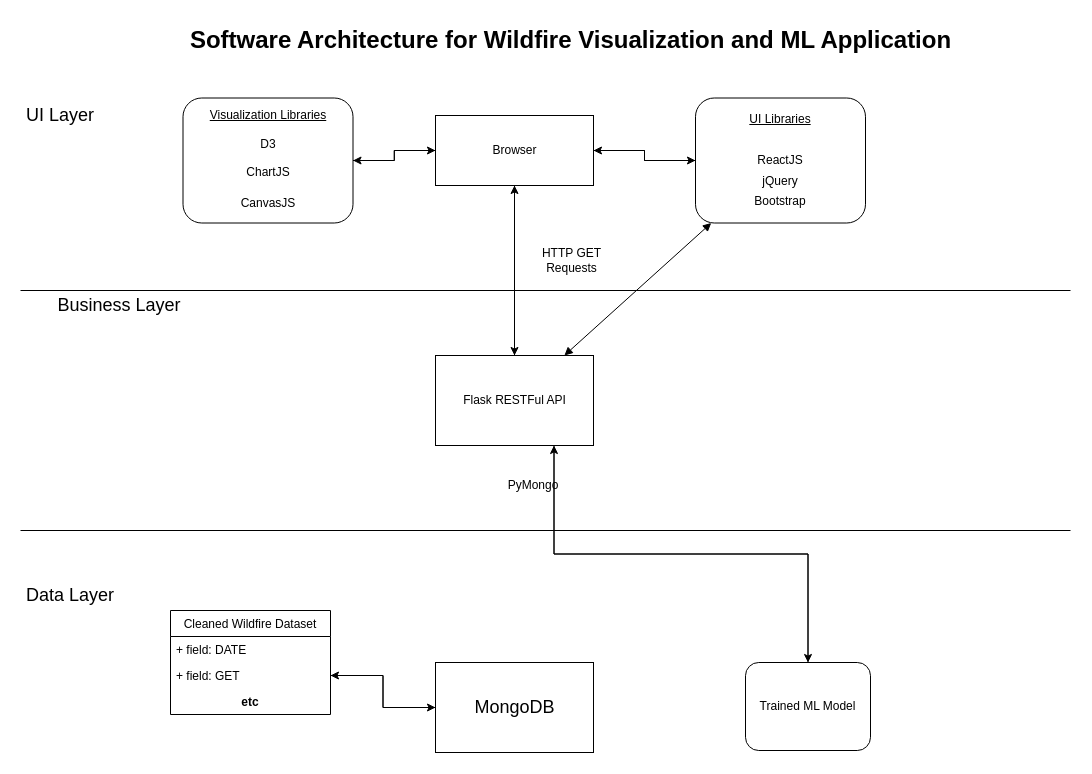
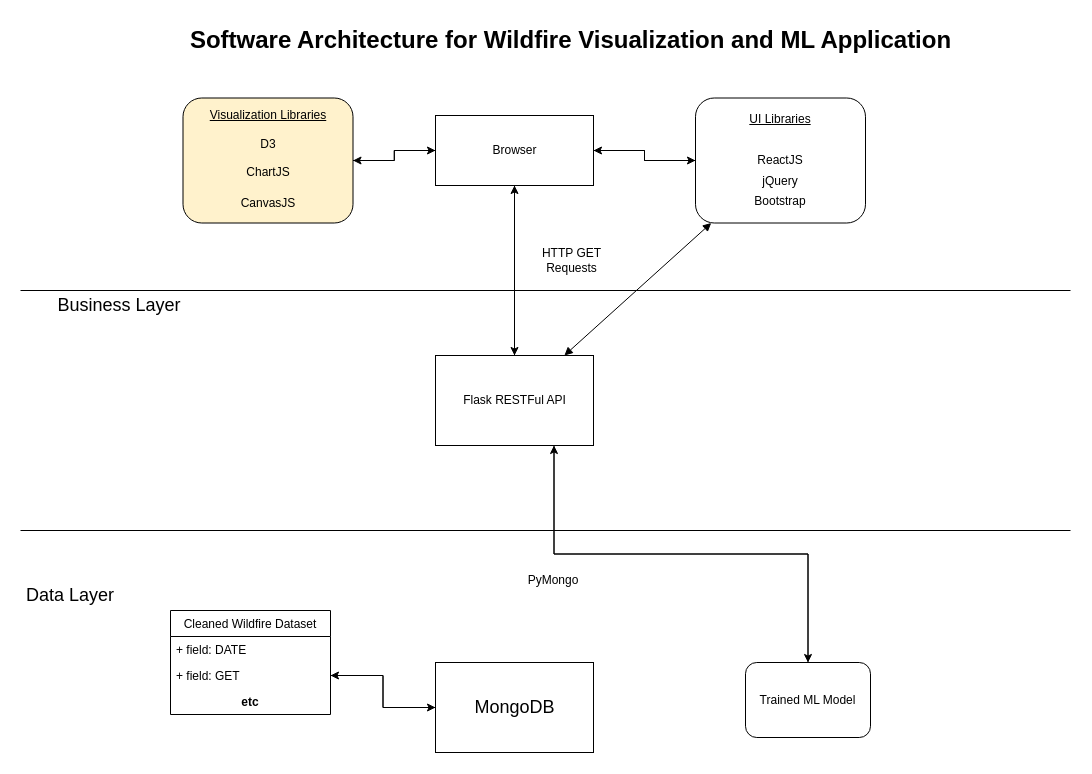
node "UI Layer": removed
node "Visualization Libraries D3 ChartJS CanvasJS": fillcolor #ffffff -> #fff2cc
node "PyMongo": moved (534, 486) -> (554, 581)
node "Trained ML Model": size 125x88 -> 125x75
